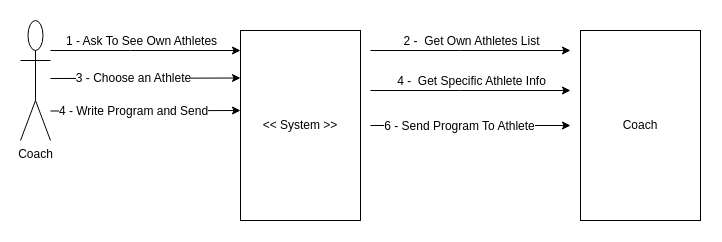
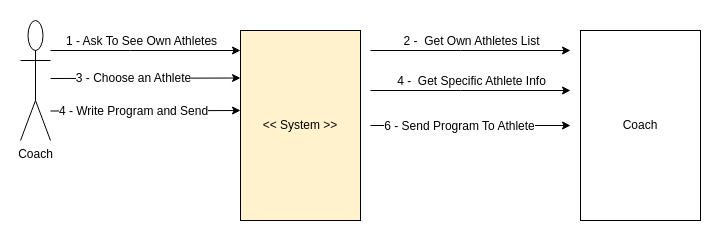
node "<< System >>": fillcolor #ffffff -> #fff2cc
